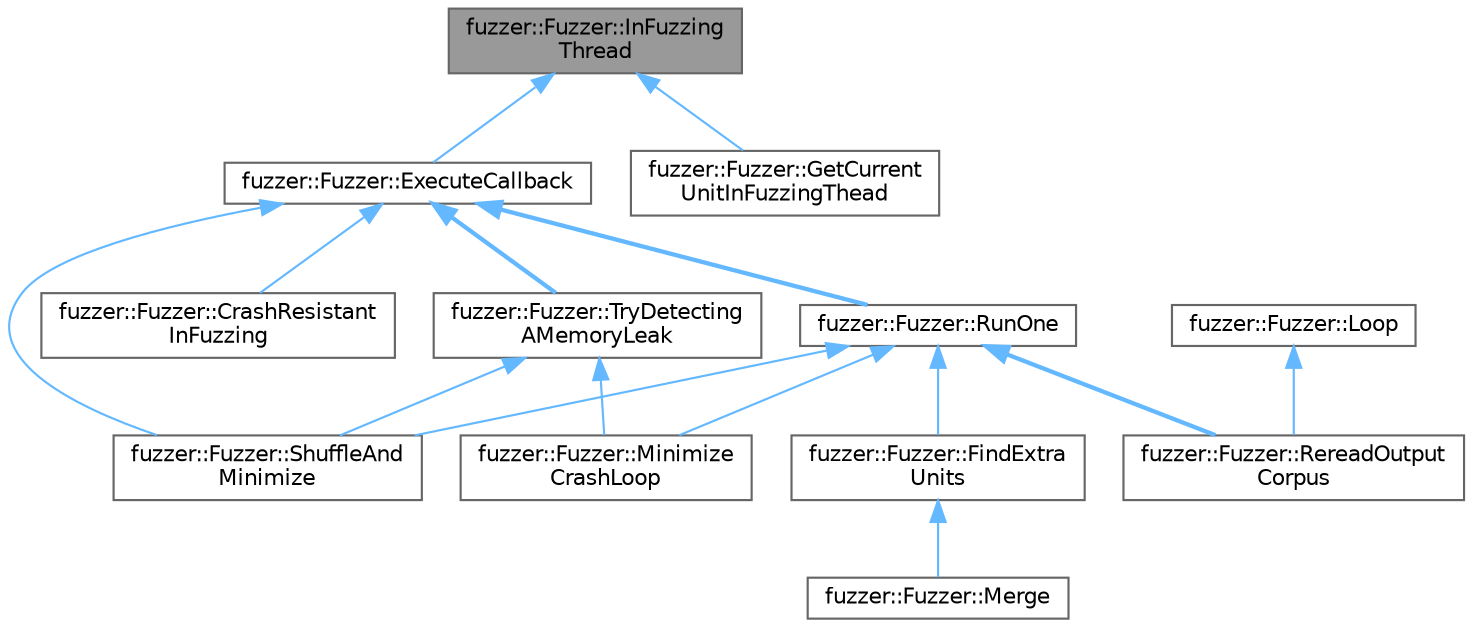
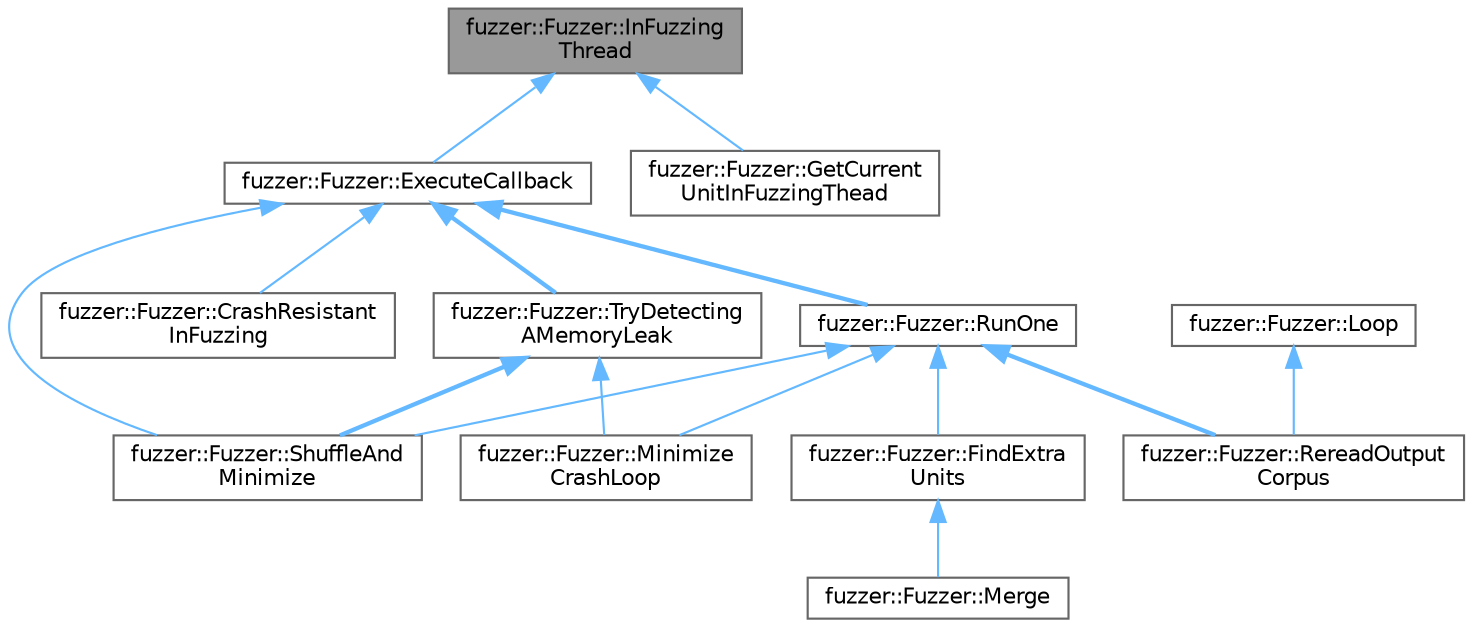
edge "fuzzer::Fuzzer::ShuffleAnd Minimize" -> "fuzzer::Fuzzer::TryDetecting AMemoryLeak": style solid -> bold
